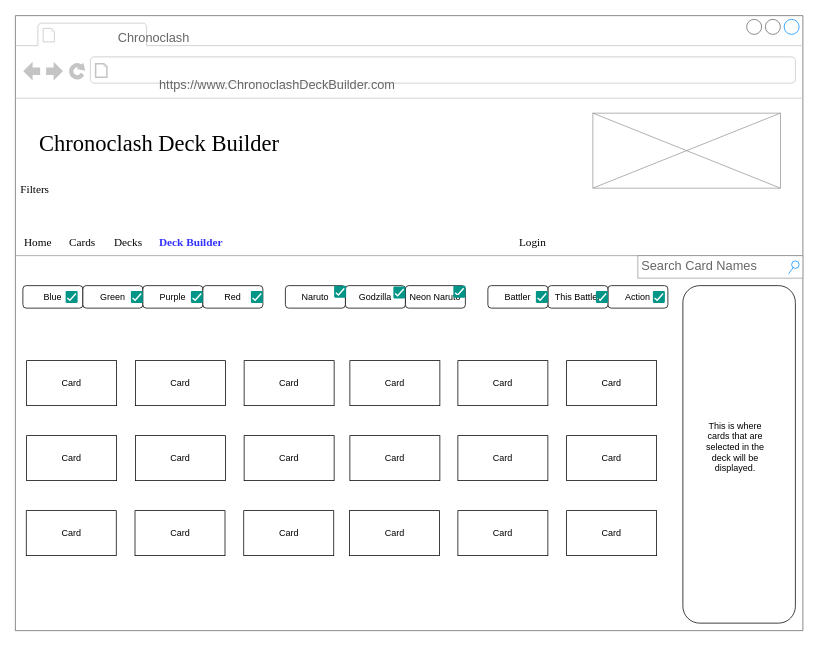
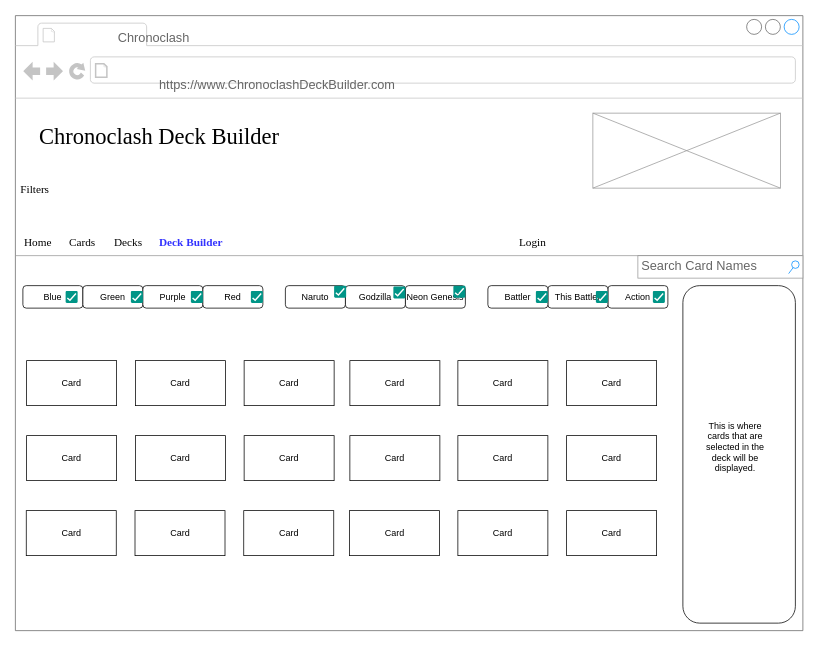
node "Chronoclash Deck Builder": moved (184, 147) -> (184, 139)
node "Neon Naruto": label "Neon Naruto" -> "Neon Genesis"
